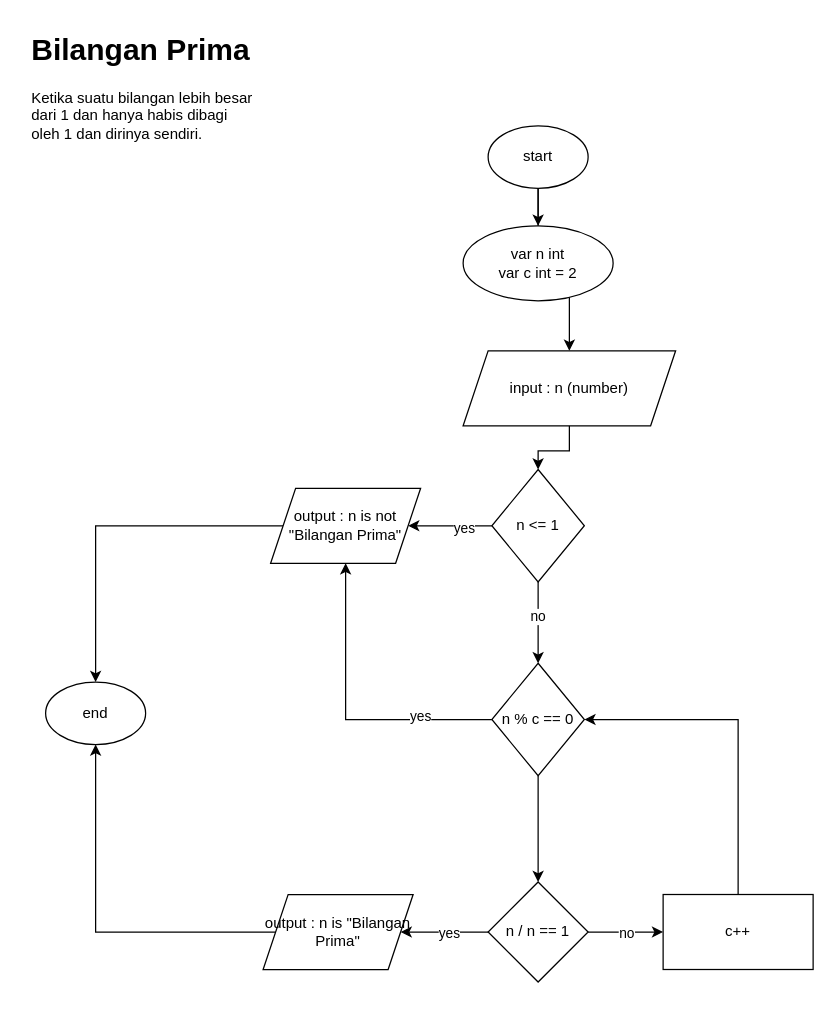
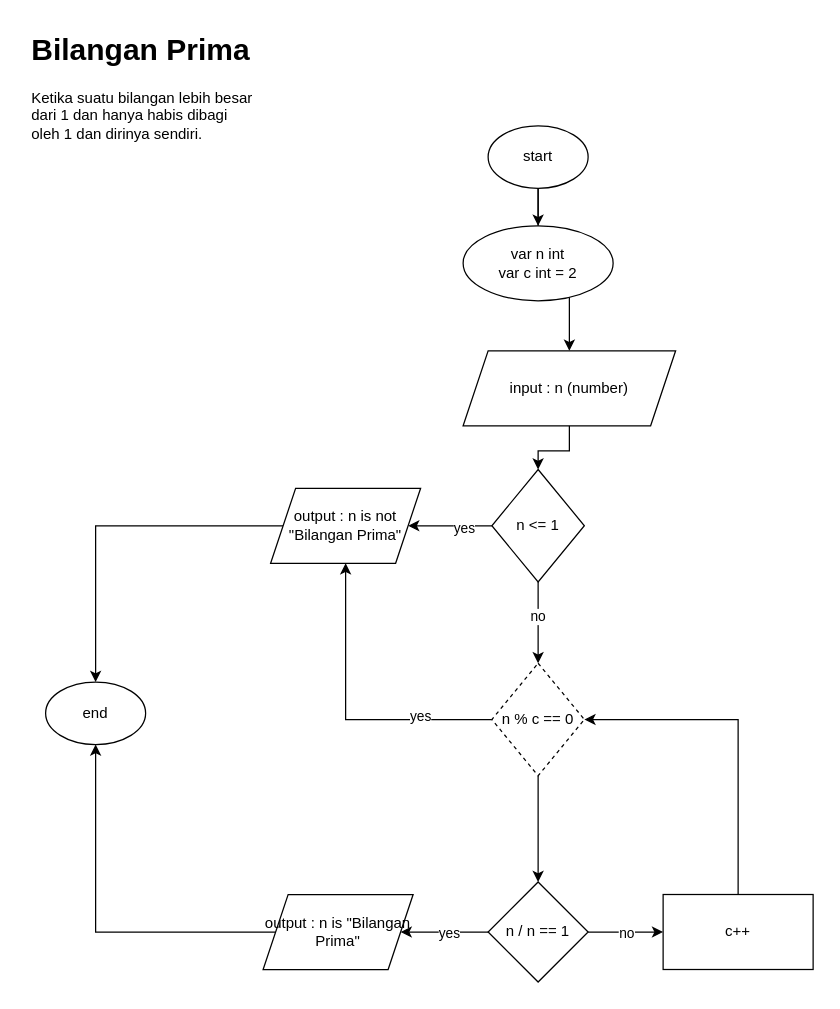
node "n % c == 0": style solid -> dashed
